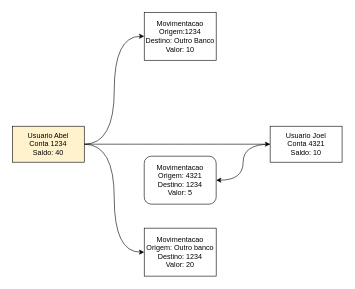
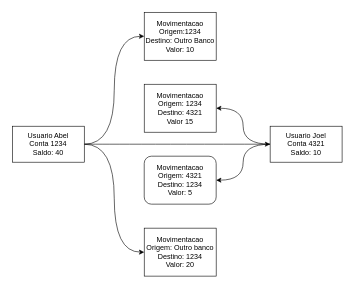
node "Movimentacao Origem: 1234 Destino: 4321 Valor 15": added
edge "Usuario Joel Conta 4321 Saldo: 10" -> "Movimentacao Origem: 1234 Destino: 4321 Valor 15": added
node "Usuario Abel Conta 1234 Saldo: 40": fillcolor #fff2cc -> #ffffff
